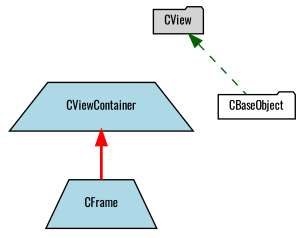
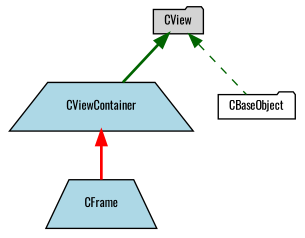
edge "CViewContainer" -> "CView": added
